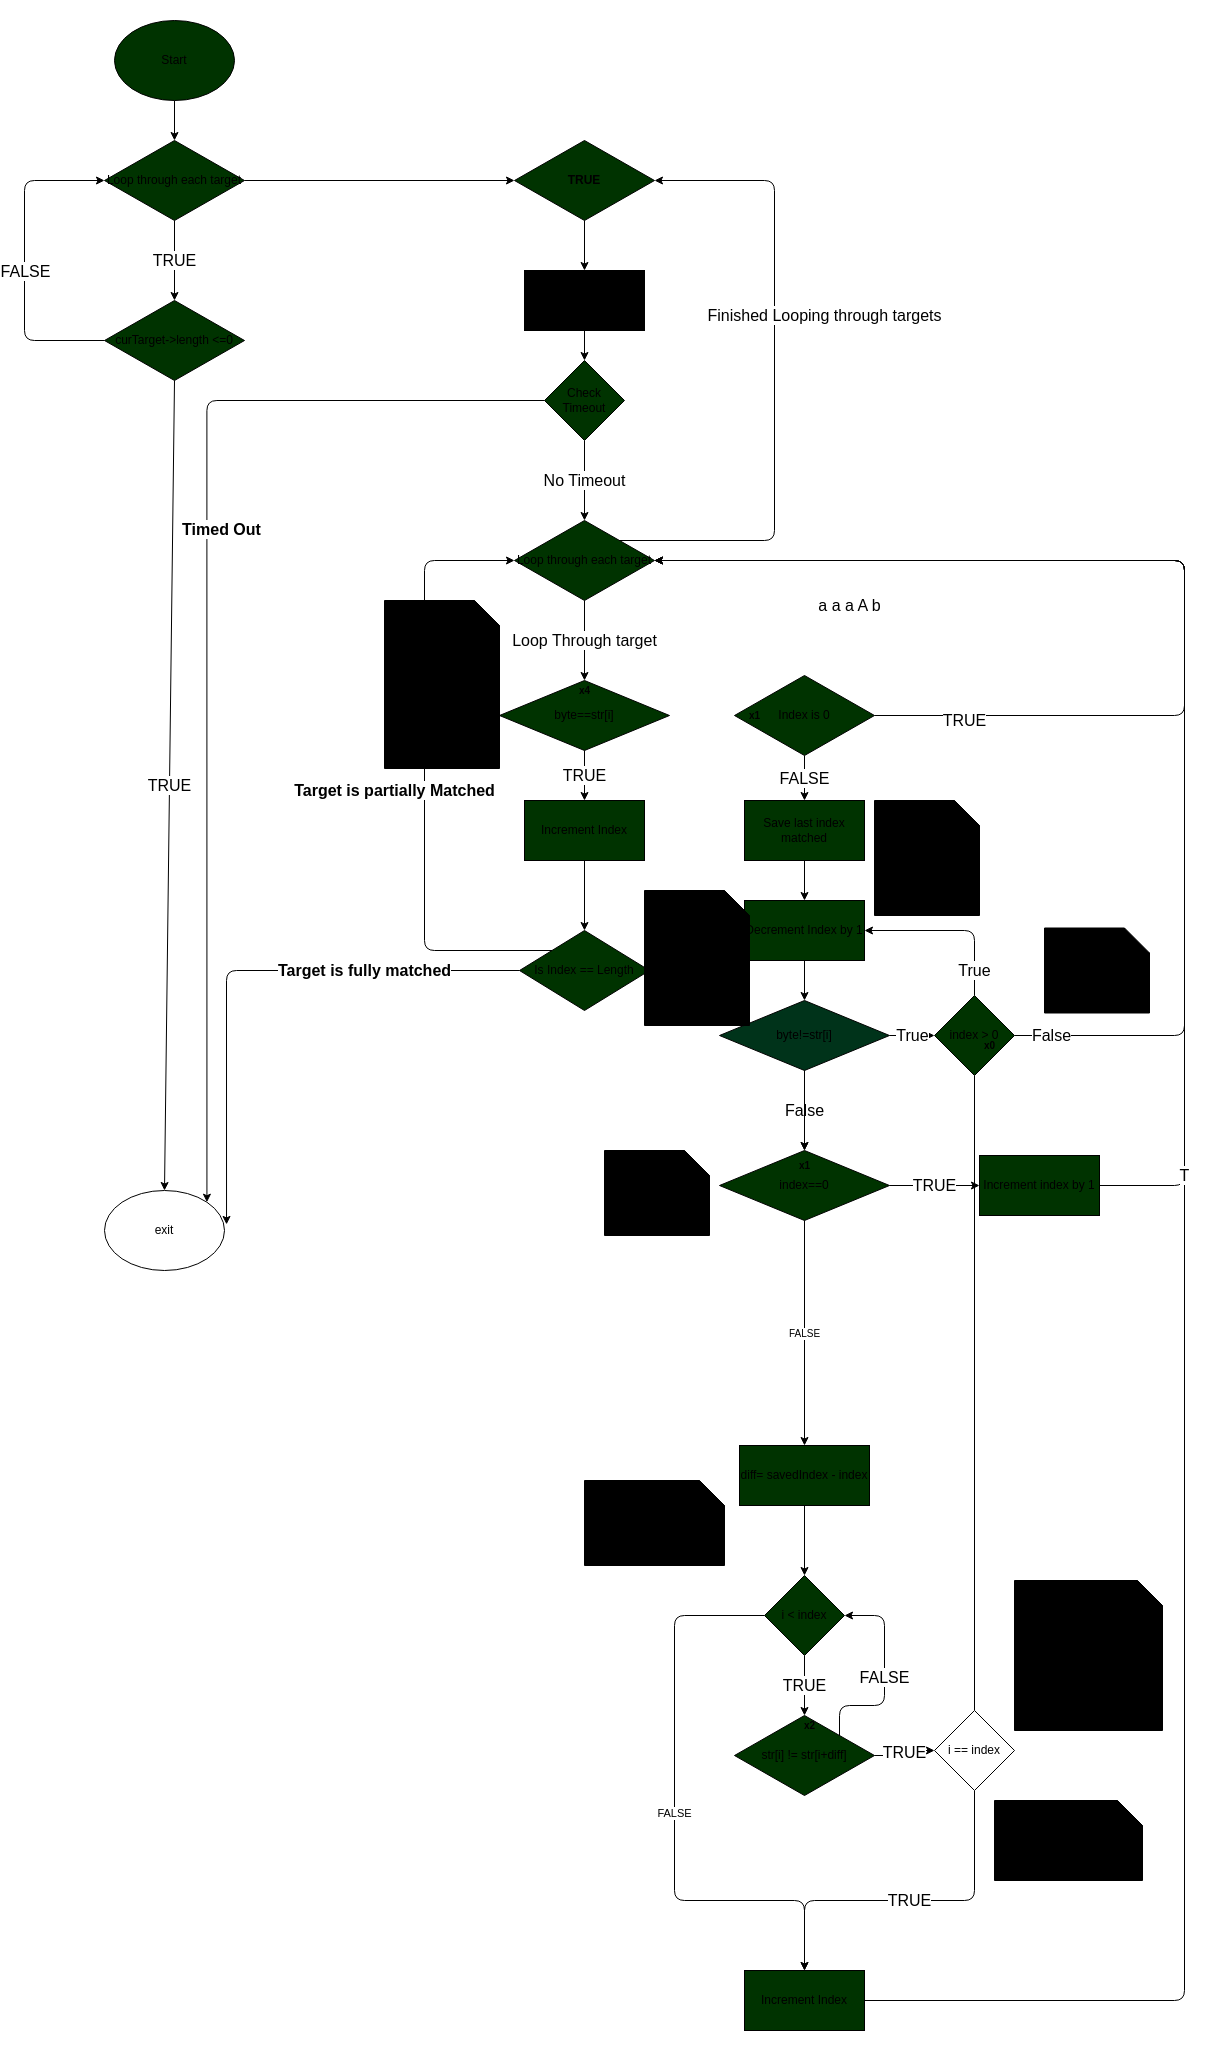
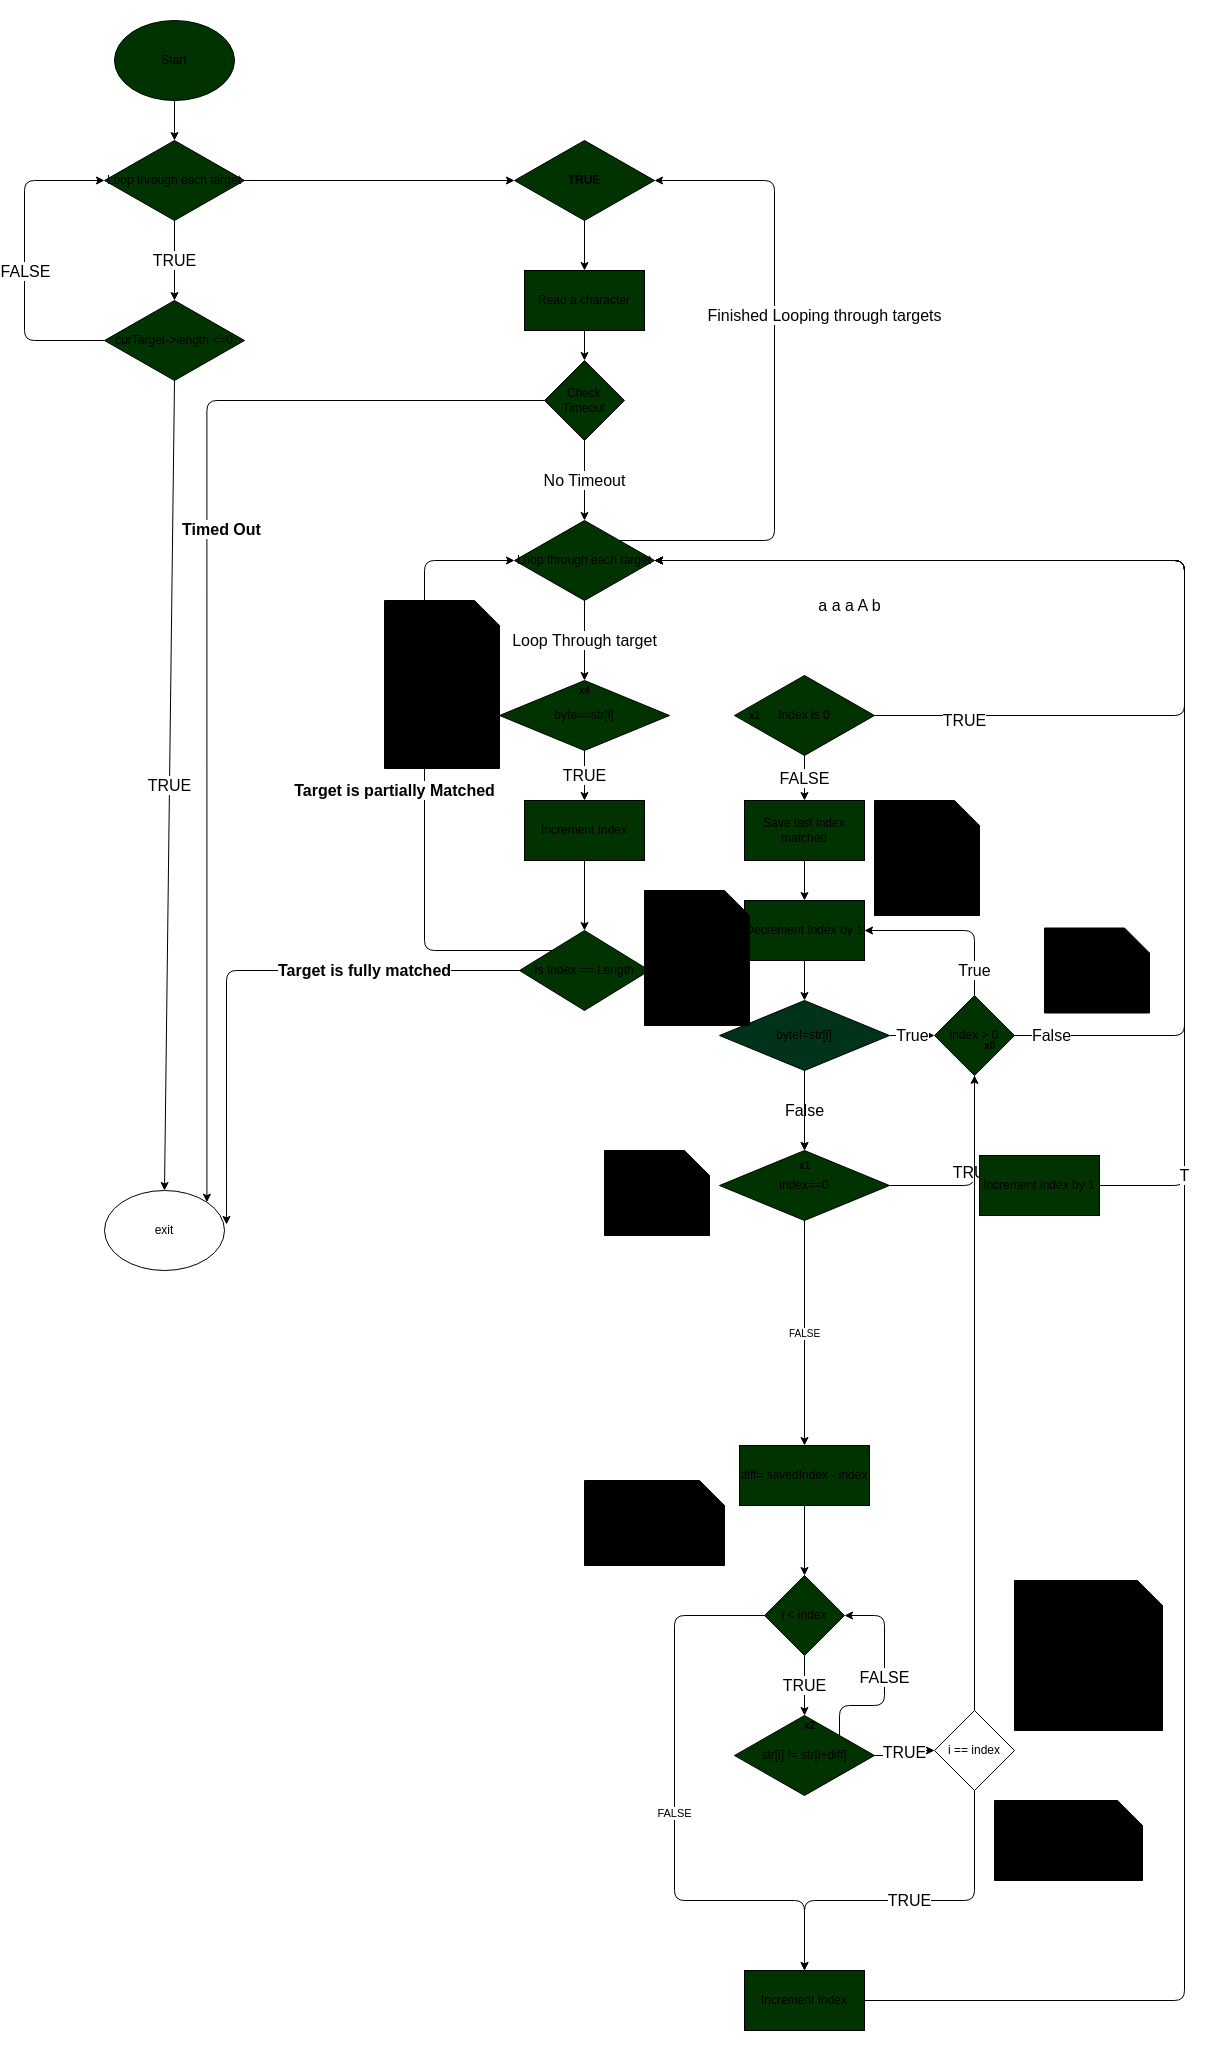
node "Read a character": fillcolor #000000 -> #003300
edge "index==0" -> "Increment index by 1": now "index==0" -> "index > 0"
